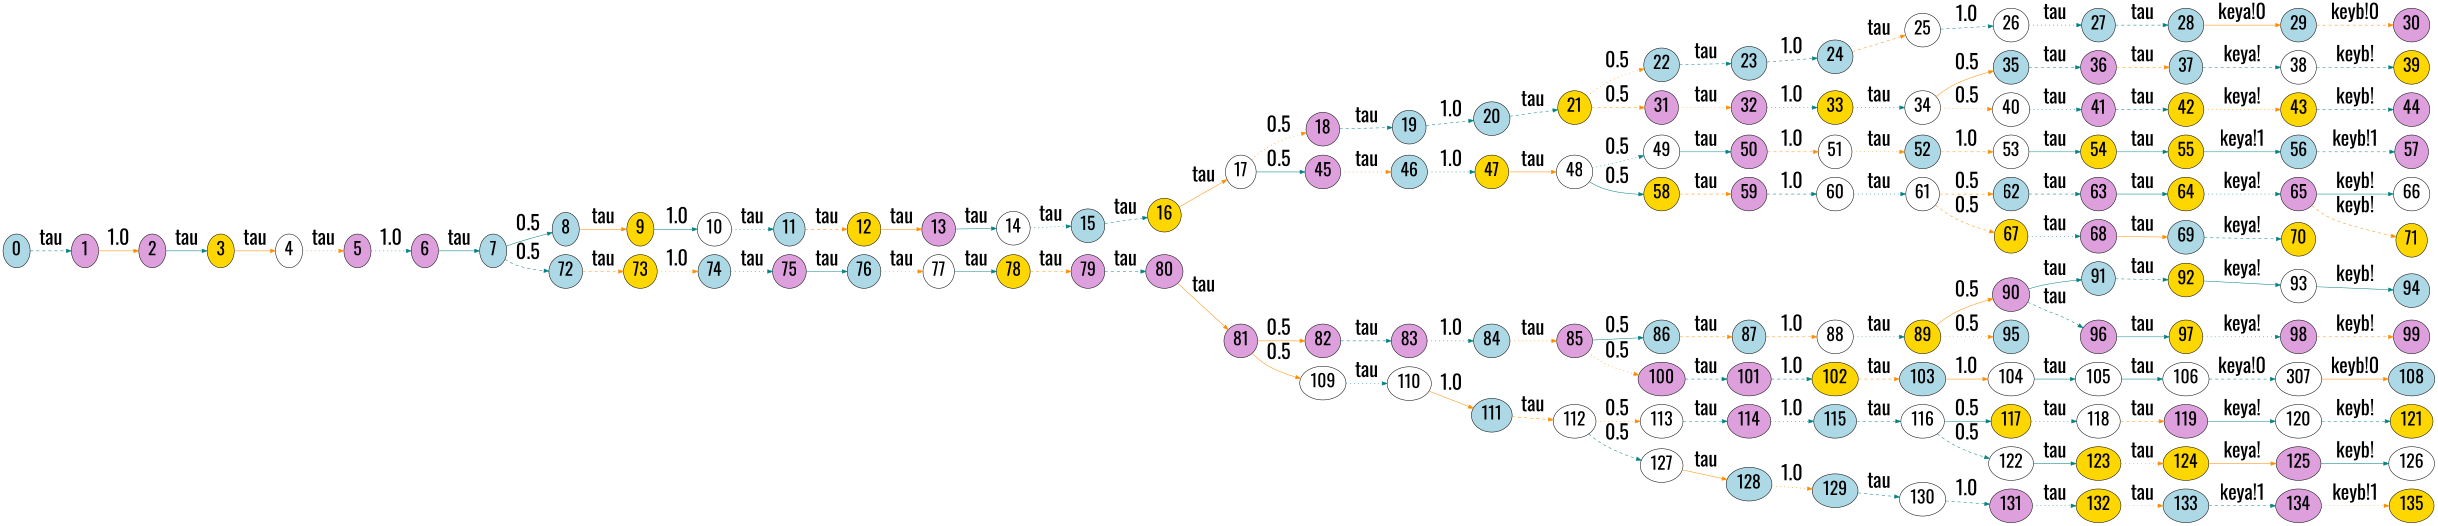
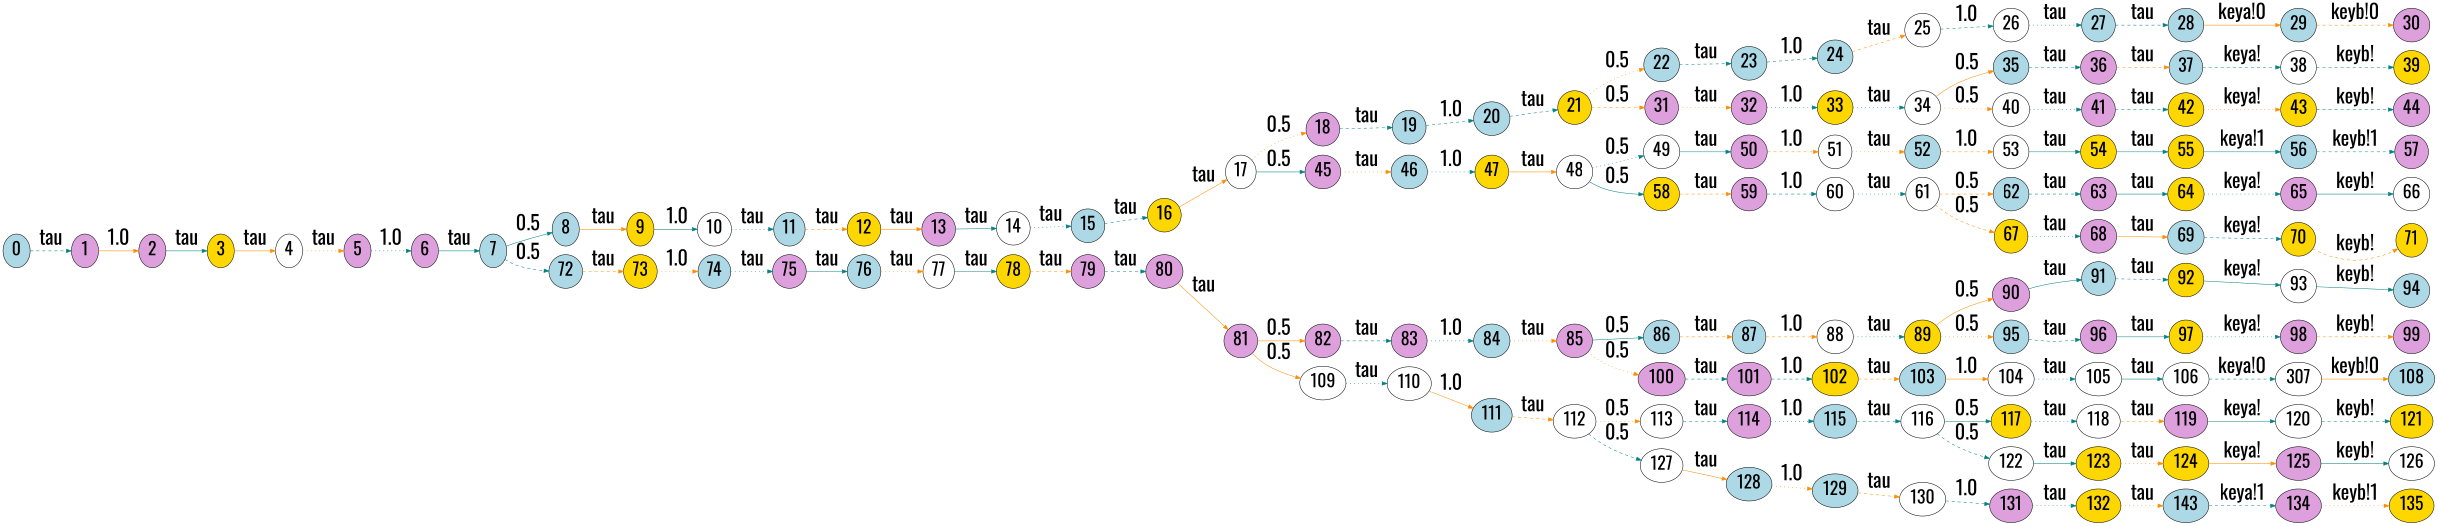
edge "65" -> "71": now "70" -> "71"
edge "90" -> "96": now "95" -> "96"
edge "104" -> "105": style solid -> dotted
edge "129" -> "130": color teal -> darkorange
node "133": label "133" -> "143"
